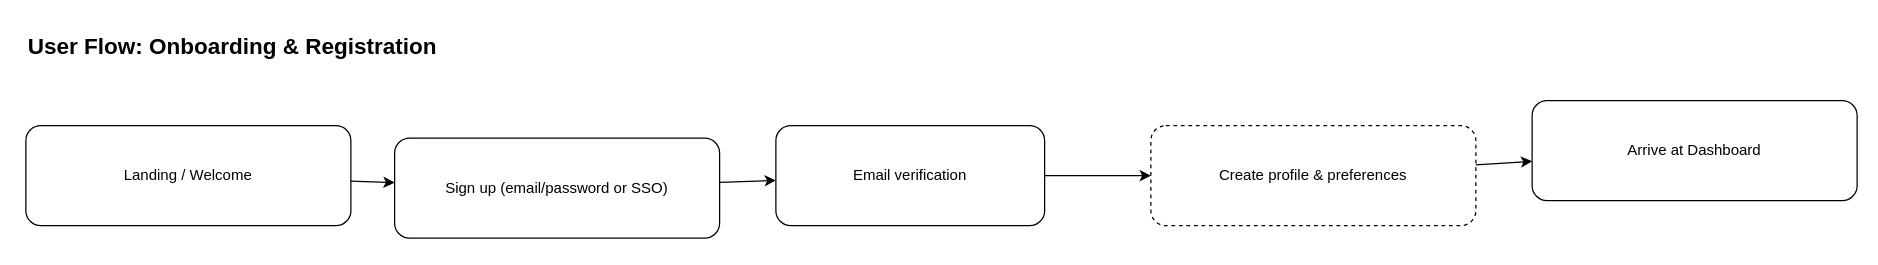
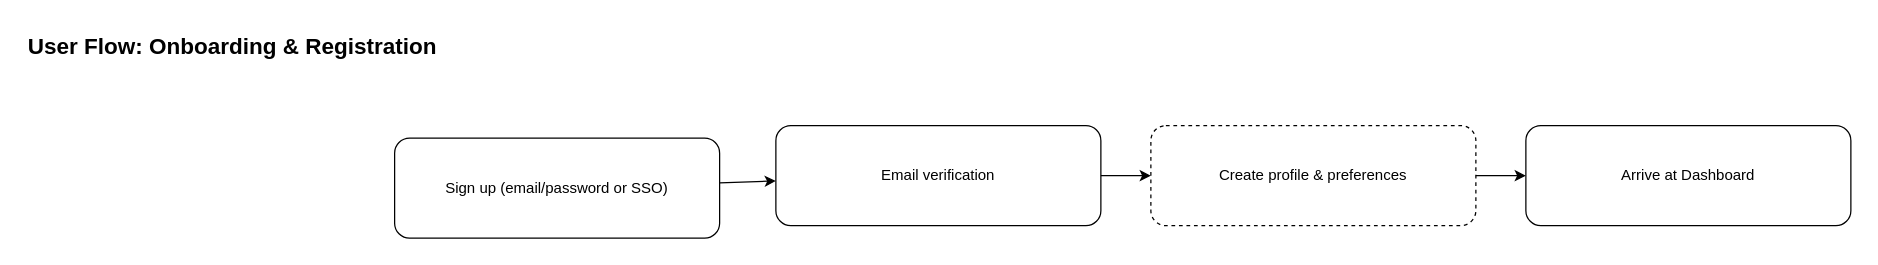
node "Arrive at Dashboard": moved (1694, 151) -> (1688, 176)
node "Landing / Welcome": removed
node "Email verification": size 269x100 -> 325x100
edge "Landing / Welcome" -> "Sign up (email/password or SSO)": removed
